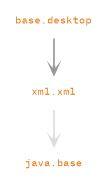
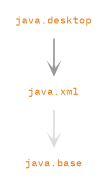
node "base.desktop": label "base.desktop" -> "java.desktop"
node "xml.xml": label "xml.xml" -> "java.xml"
